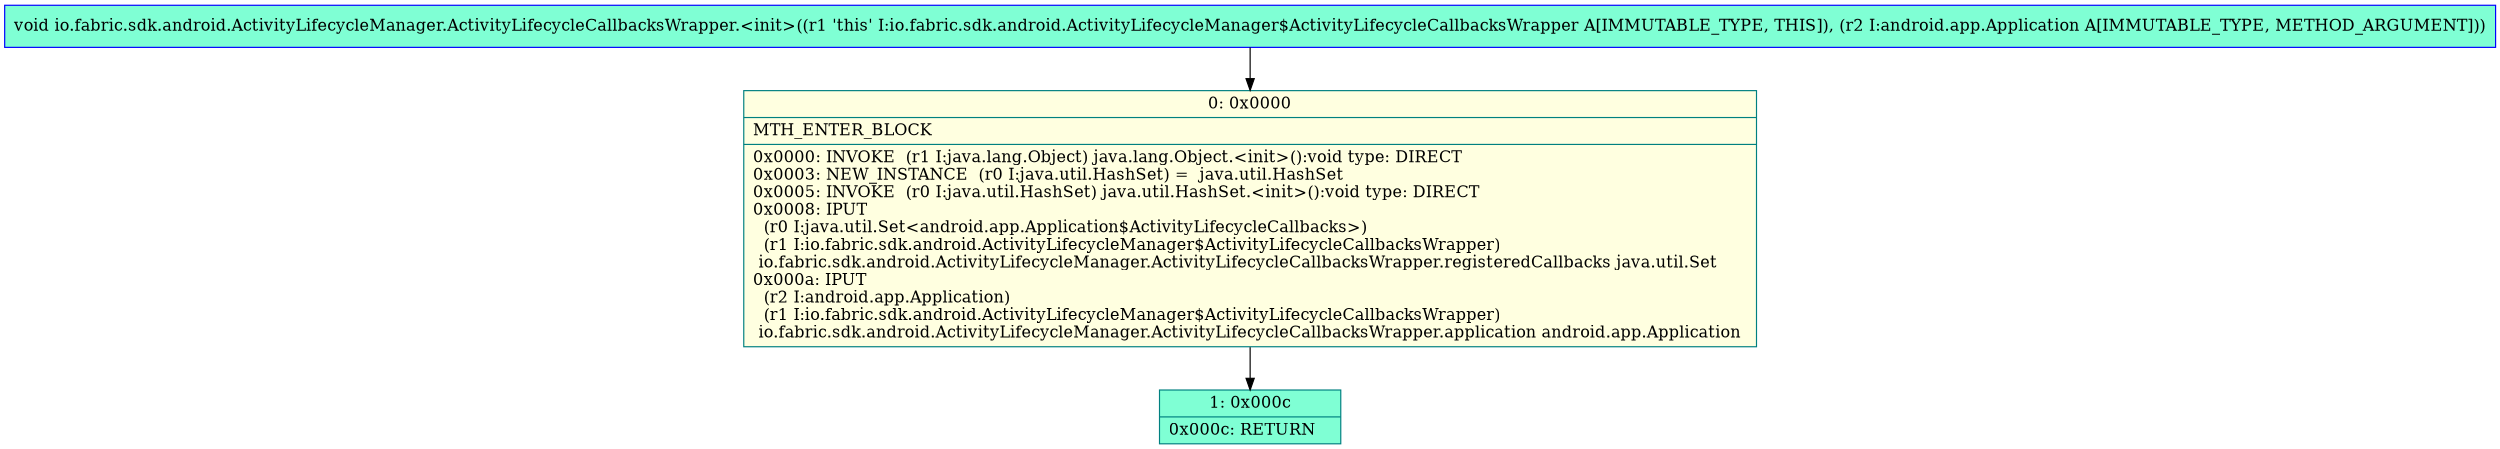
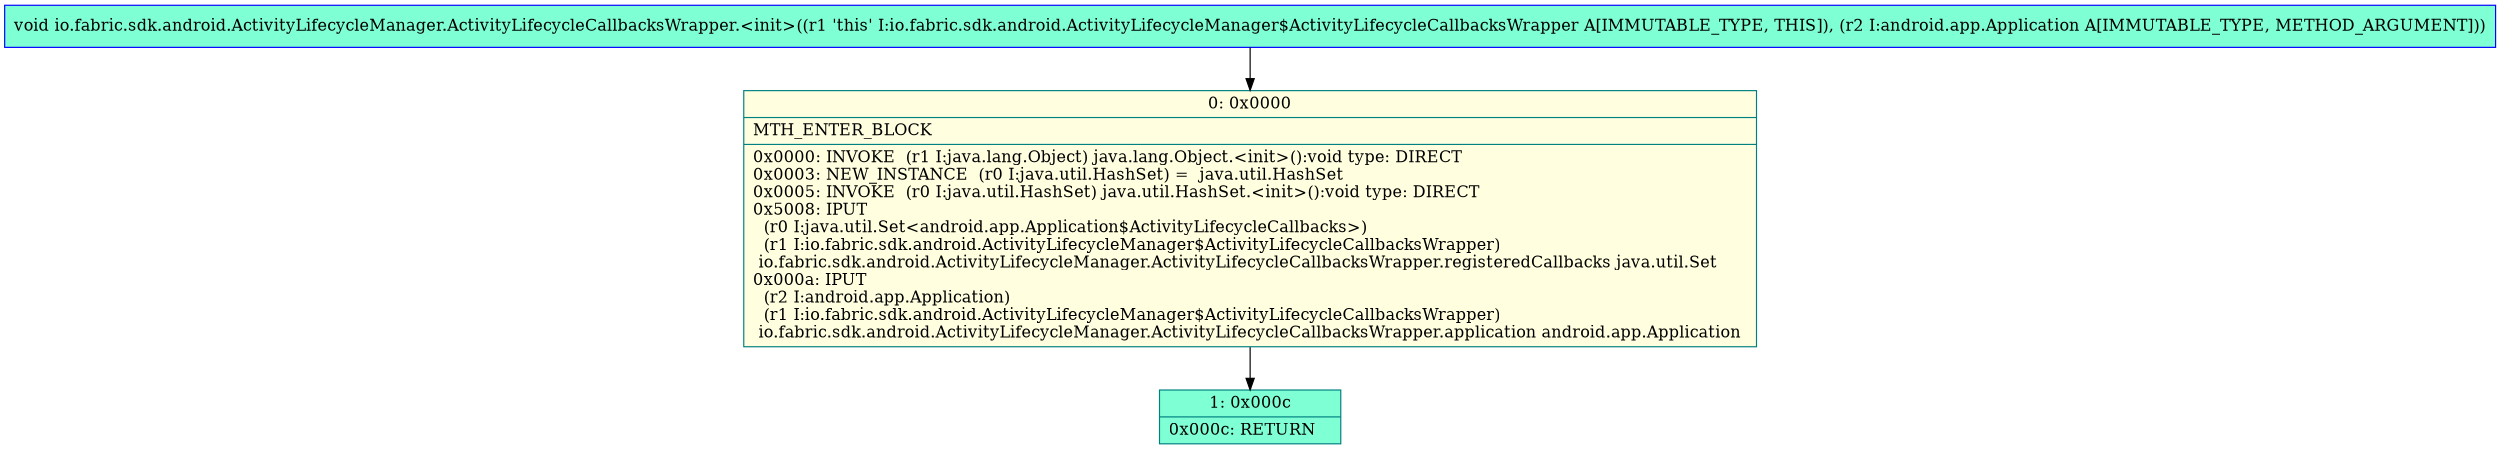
node "0: 0x0000": text "0x0008: IPUT" -> "0x5008: IPUT"
